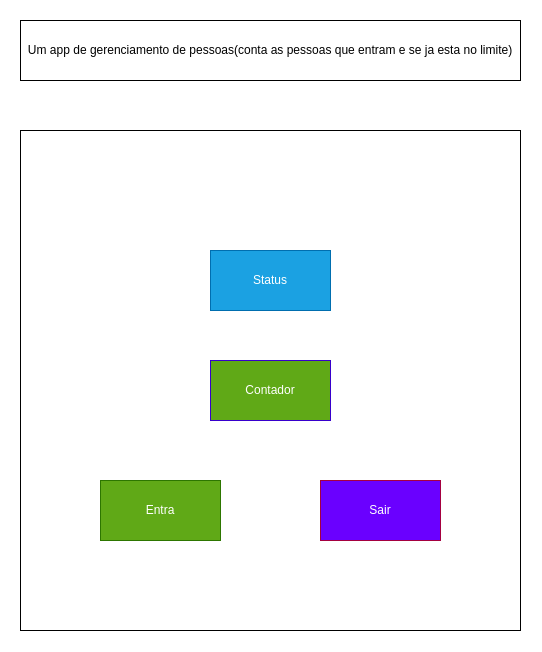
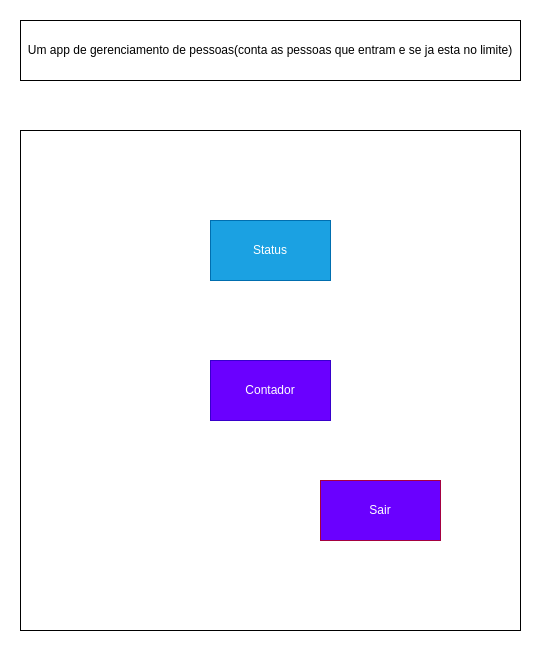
node "Status": moved (271, 281) -> (271, 251)
node "Contador": fillcolor #60a917 -> #6a00ff
node "Entra": removed
